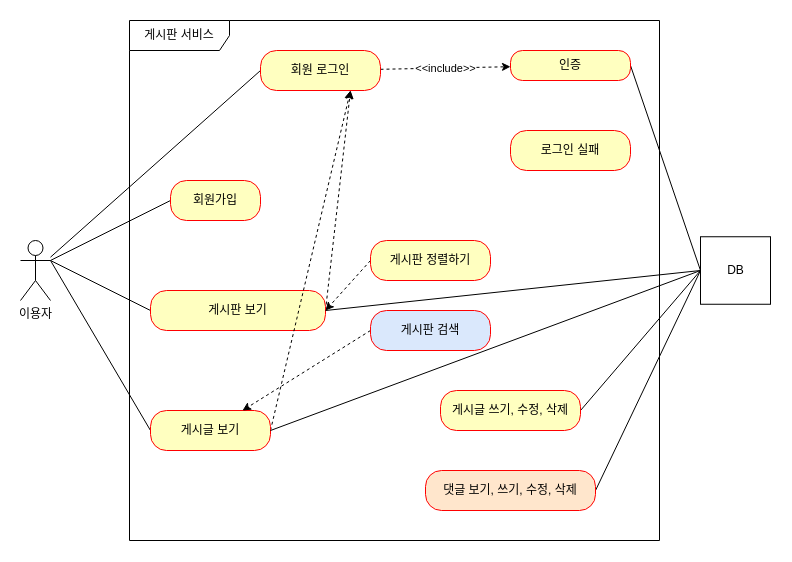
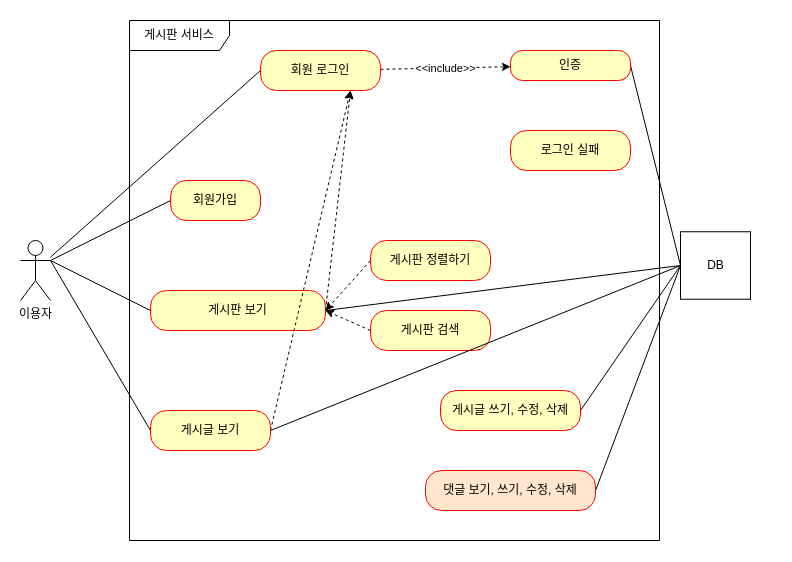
node "DB": moved (736, 271) -> (716, 266)
node "게시판 검색": fillcolor #dae8fc -> #ffffc0
edge "게시판 검색" -> "게시글 보기": now "게시판 검색" -> "게시판 보기"
